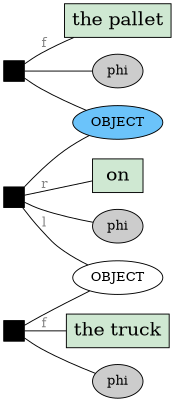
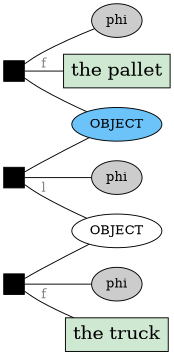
node "on": removed
